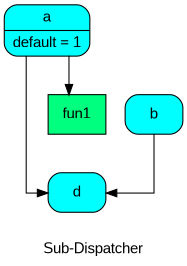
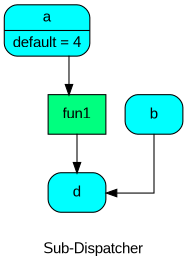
node "a": text "default = 1" -> "default = 4"
edge "a" -> "d": now "fun1" -> "d"
